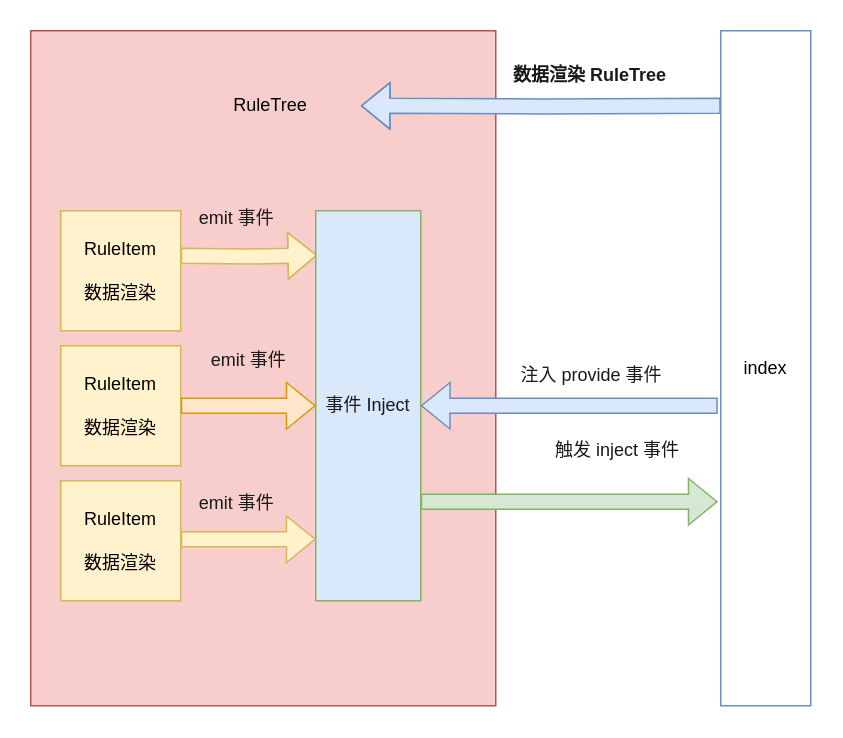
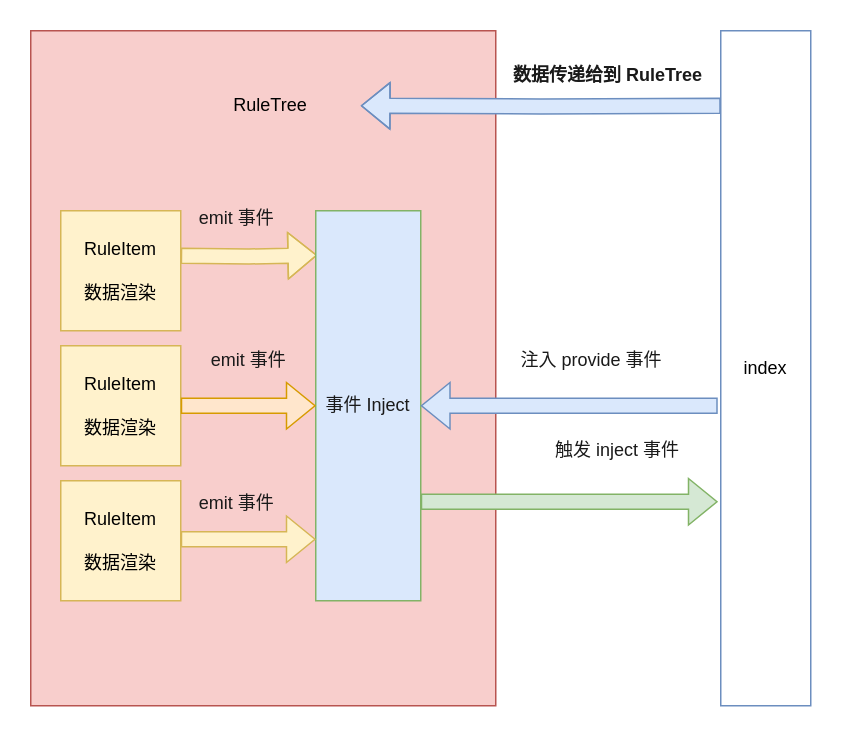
node "数据渲染 RuleTree": label "数据渲染 RuleTree" -> "数据传递给到 RuleTree"
node "注入 provide 事件": moved (601, 376) -> (601, 361)
